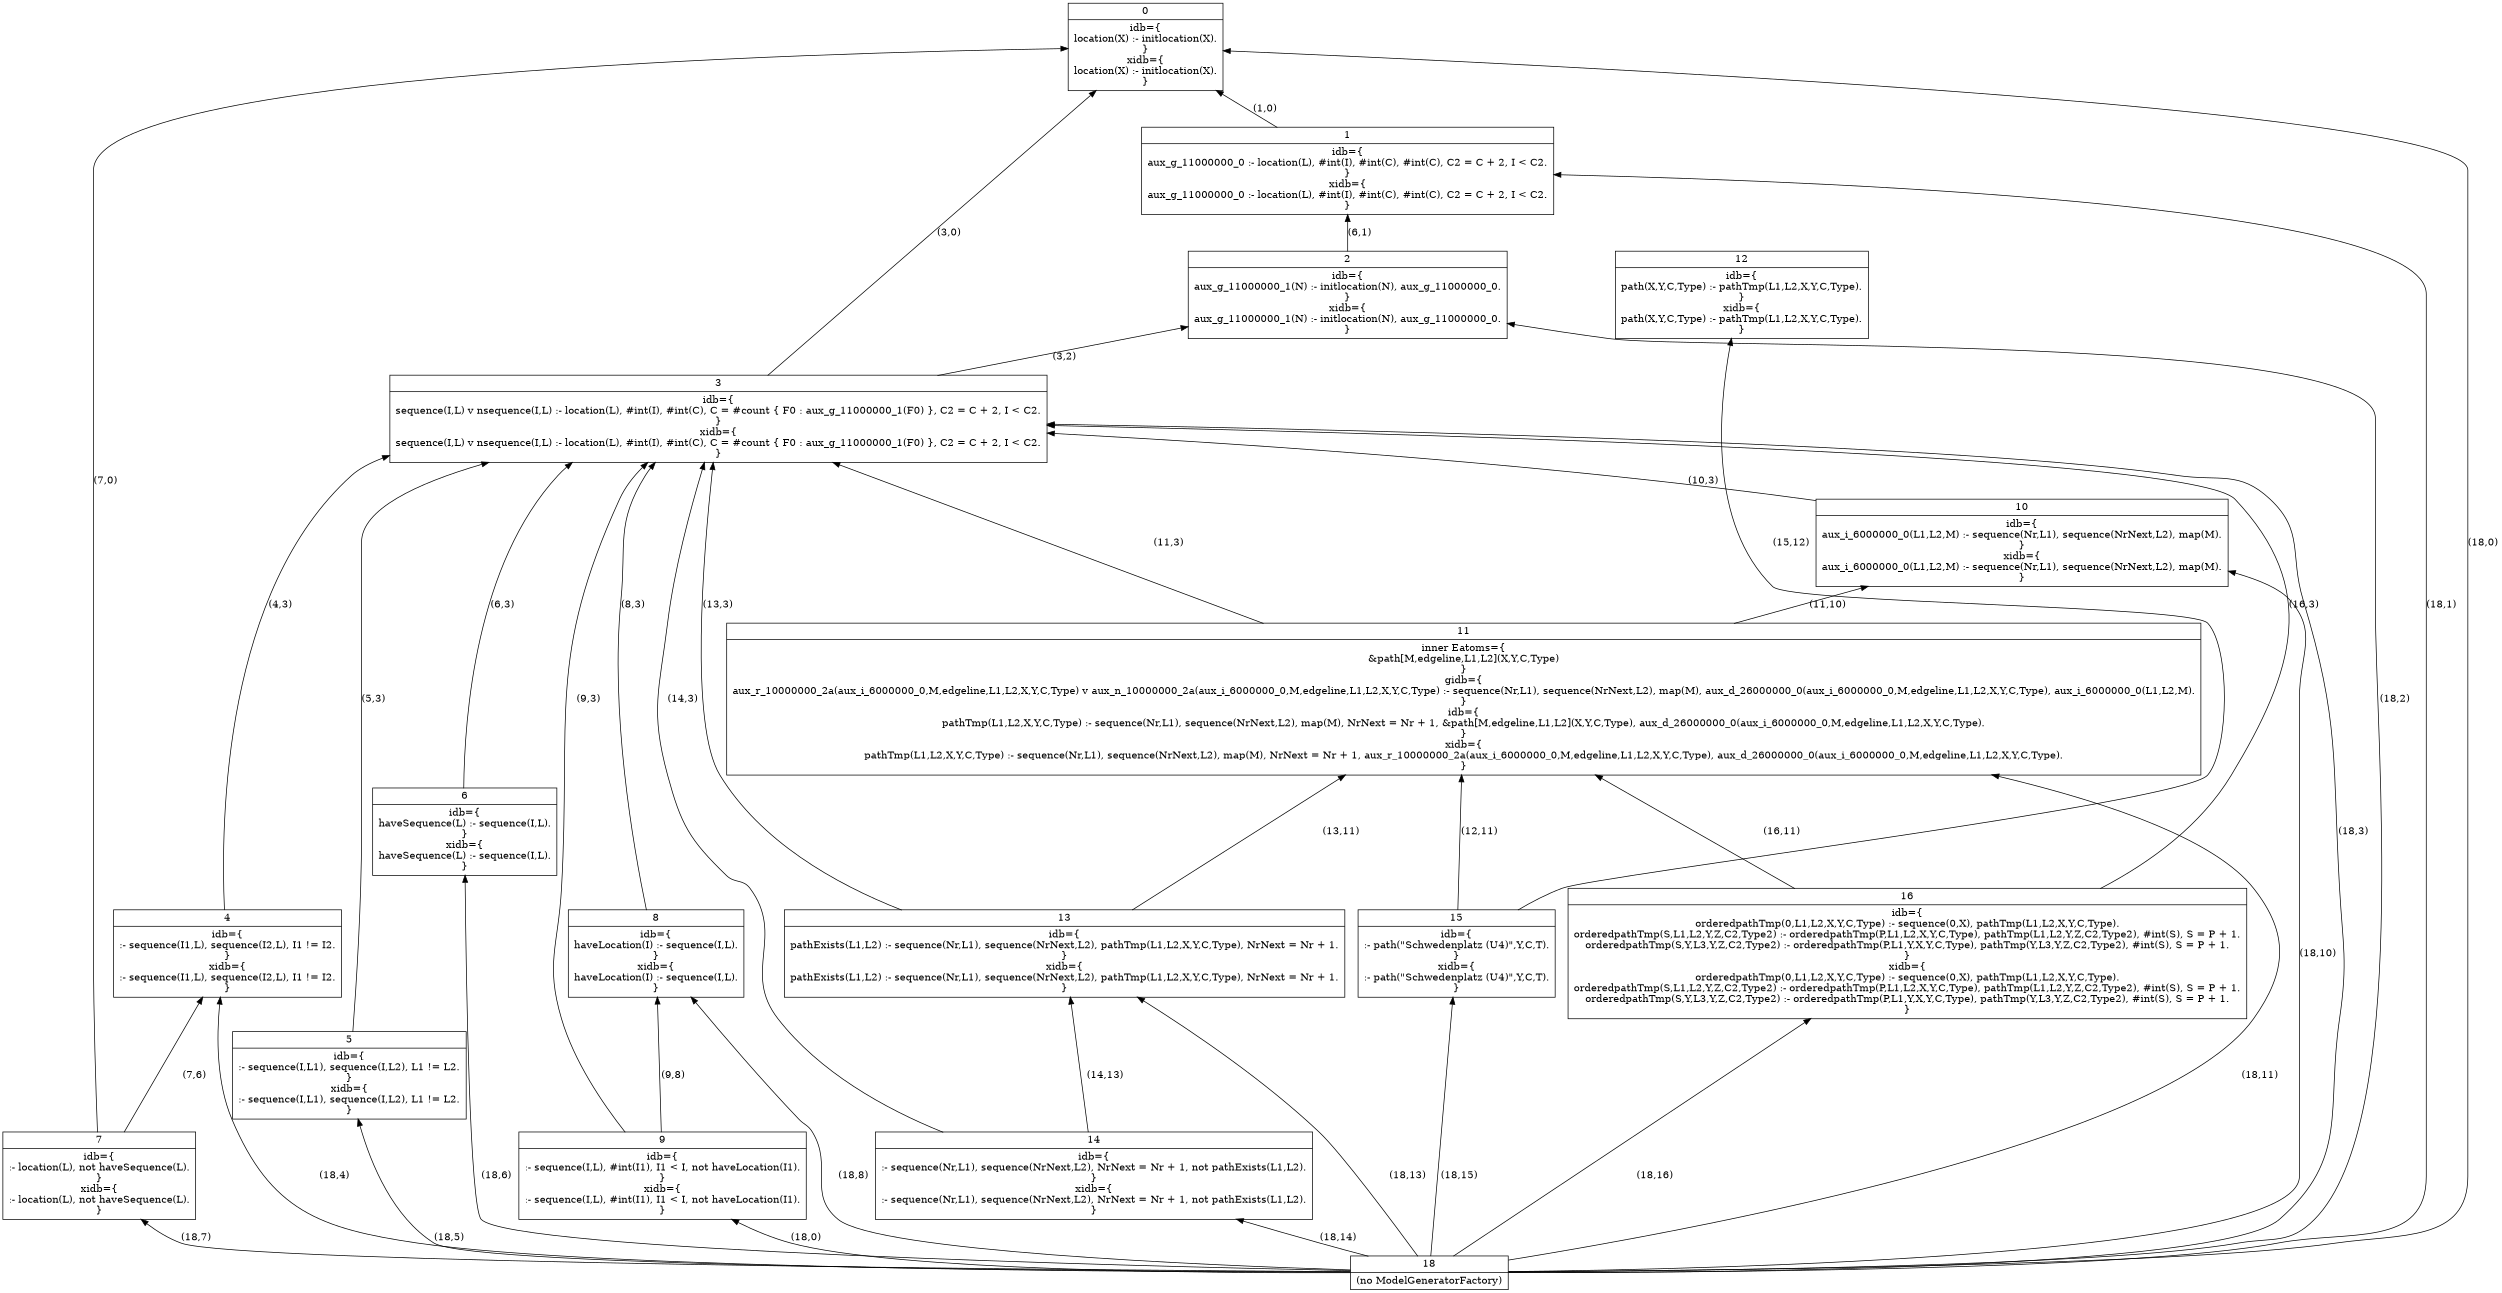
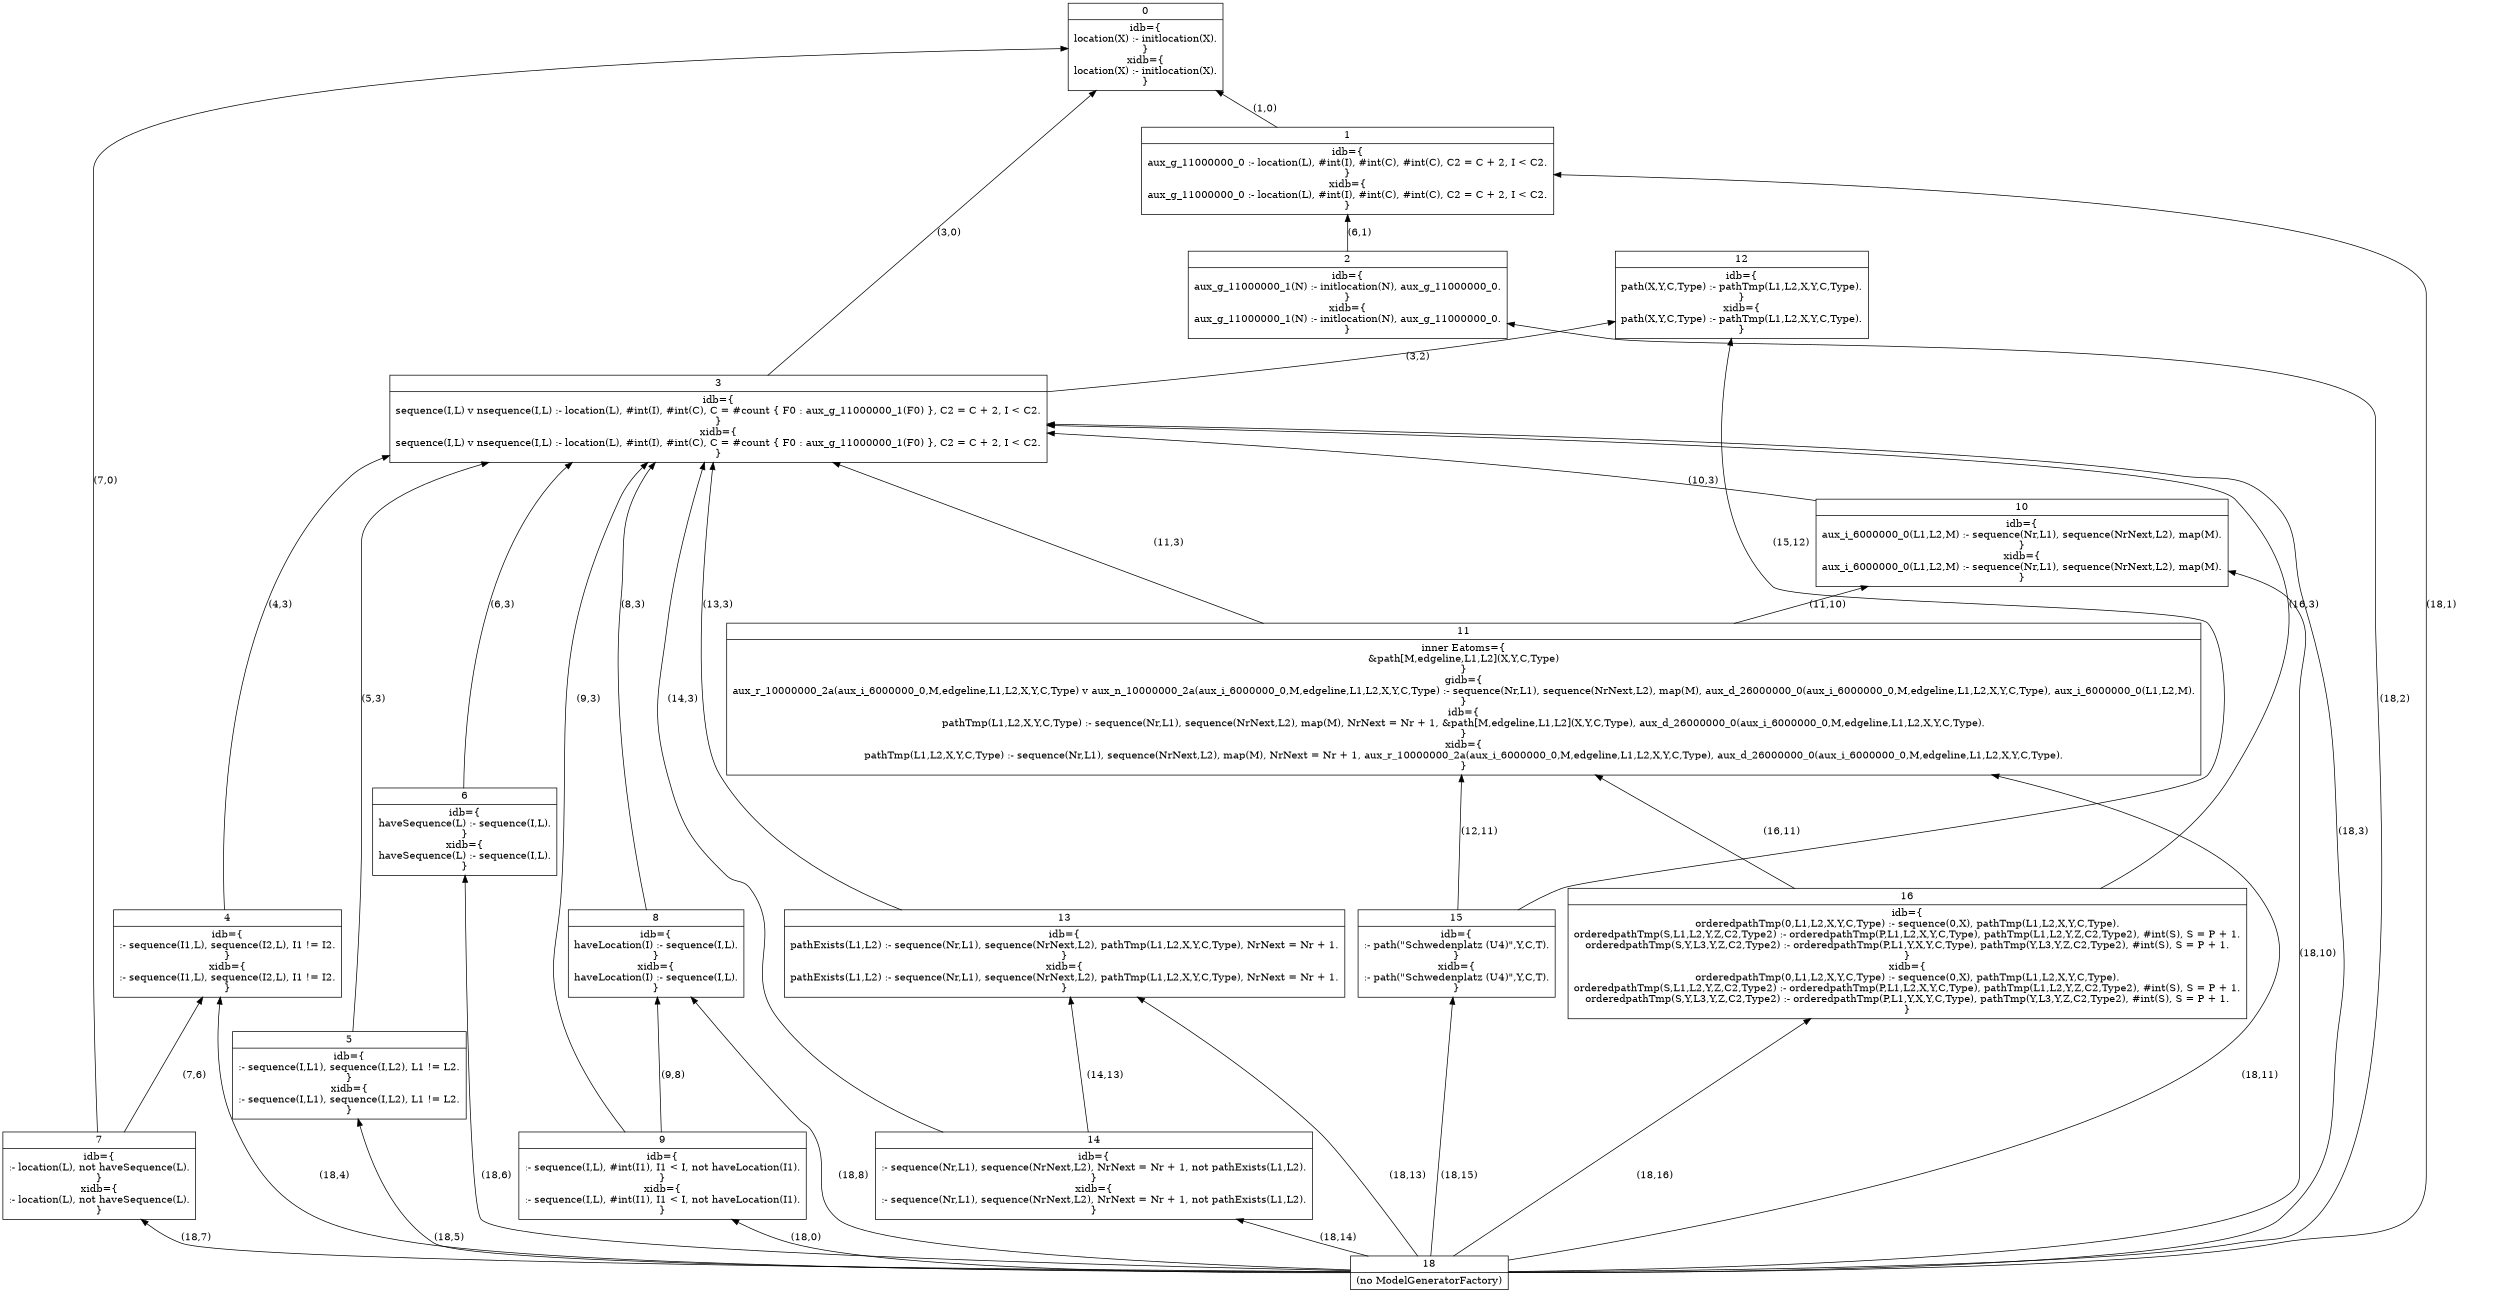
edge "3" -> "2": now "3" -> "12"
edge "18" -> "0": removed, label "(18,0)"
edge "13" -> "11": removed, label "(13,11)"
